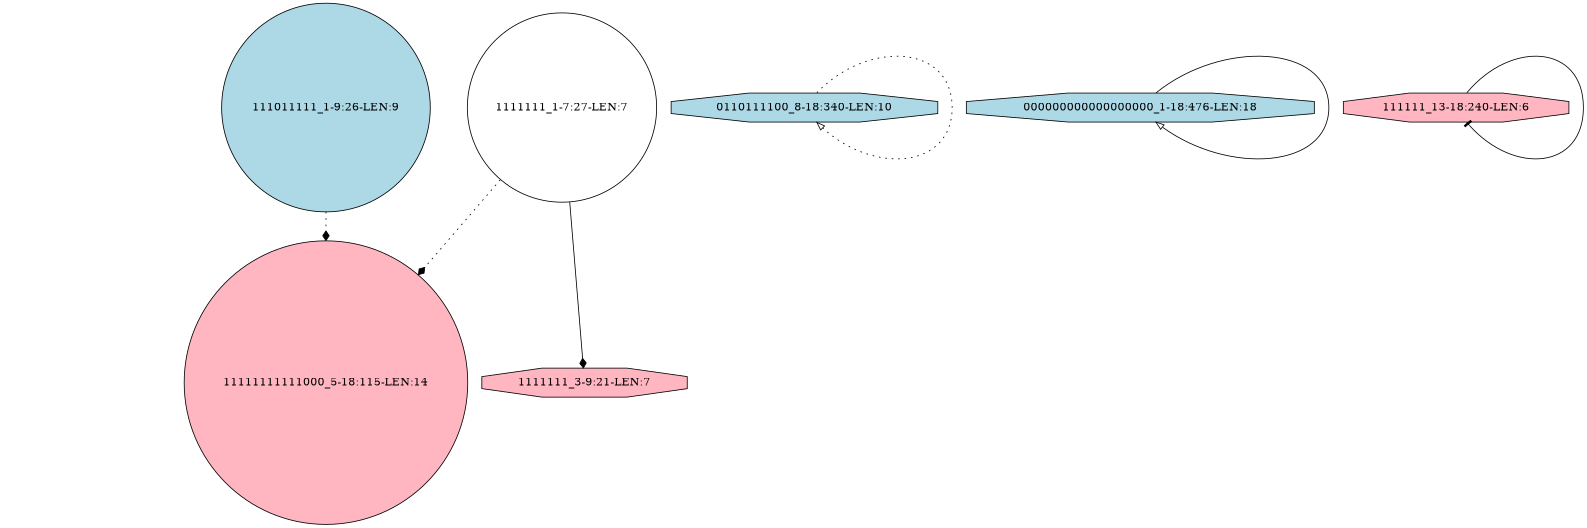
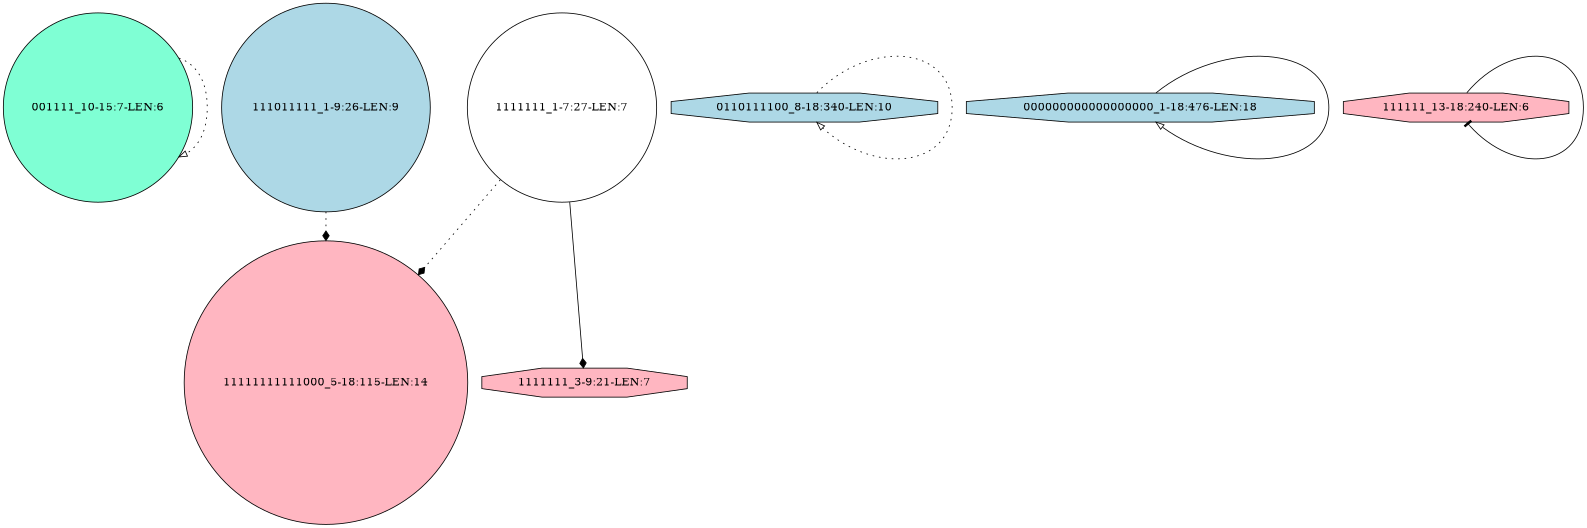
node "001111_10-15:7-LEN:6": added
